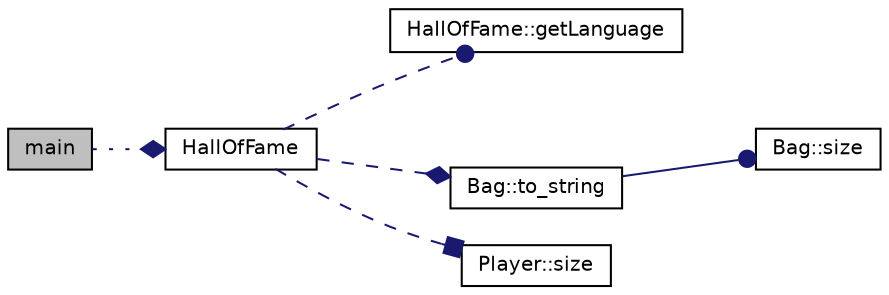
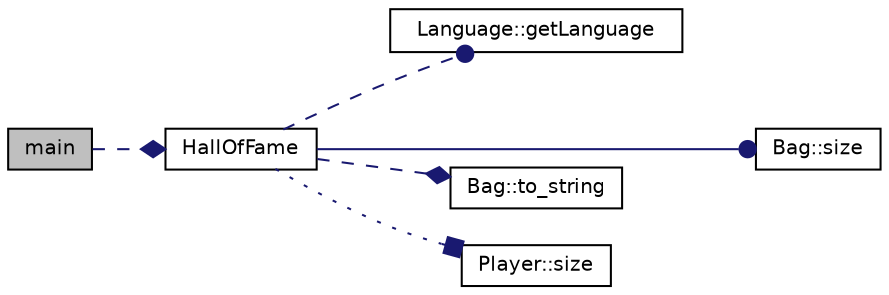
node "HallOfFame::getLanguage": label "HallOfFame::getLanguage" -> "Language::getLanguage"
edge "main" -> "HallOfFame": style dotted -> dashed
edge "Bag::to_string" -> "Bag::size": now "HallOfFame" -> "Bag::size"
edge "HallOfFame" -> "Player::size": style dashed -> dotted
